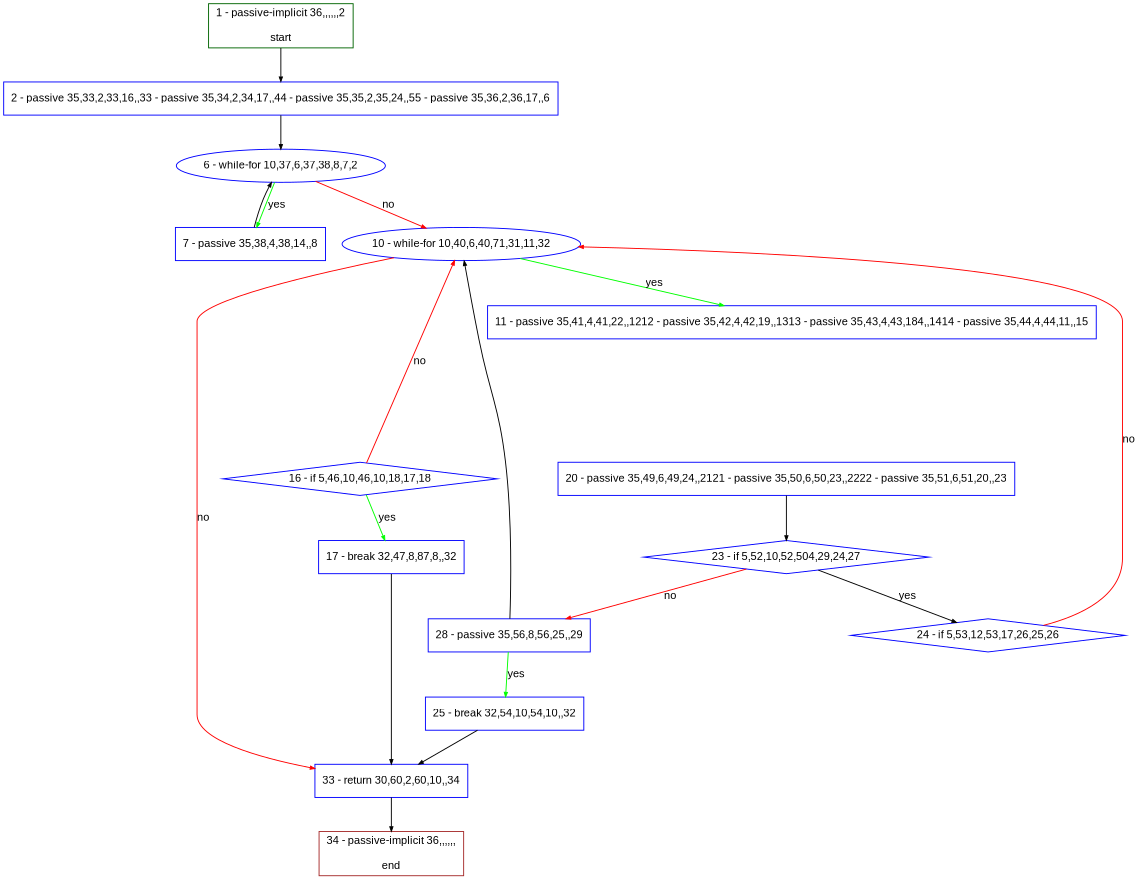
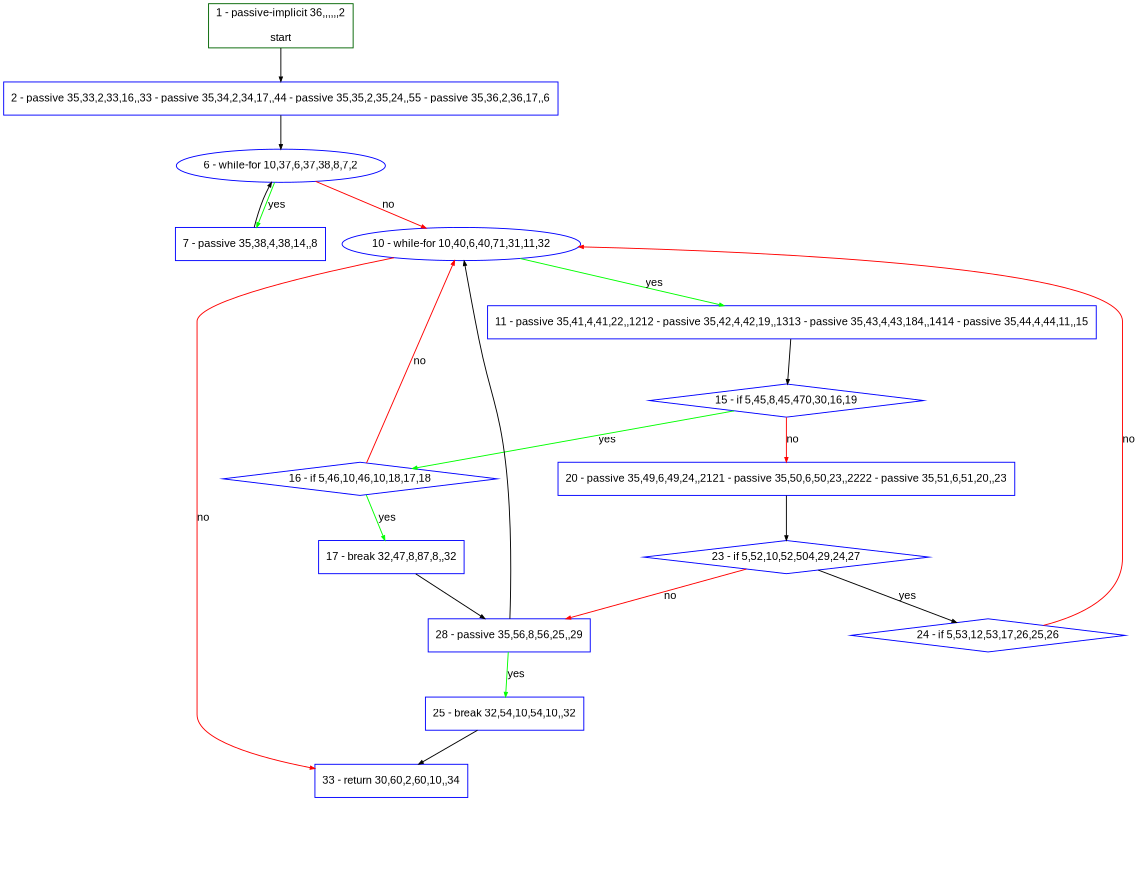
node "15 - if 5,45,8,45,470,30,16,19": added
edge "17 - break 32,47,8,87,8,,32" -> "33 - return 30,60,2,60,10,,34": now "17 - break 32,47,8,87,8,,32" -> "28 - passive 35,56,8,56,25,,29"
node "34 - passive-implicit 36,,,,,, end": removed
